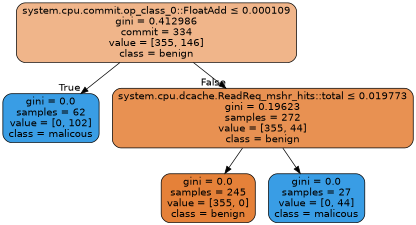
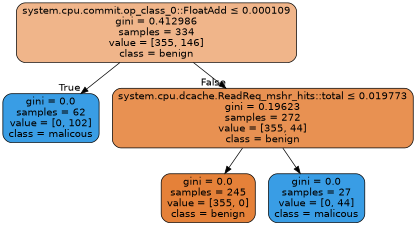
node "system.cpu.commit.op_class_0::FloatAdd ≤ 0.000109": text "commit = 334" -> "samples = 334"
